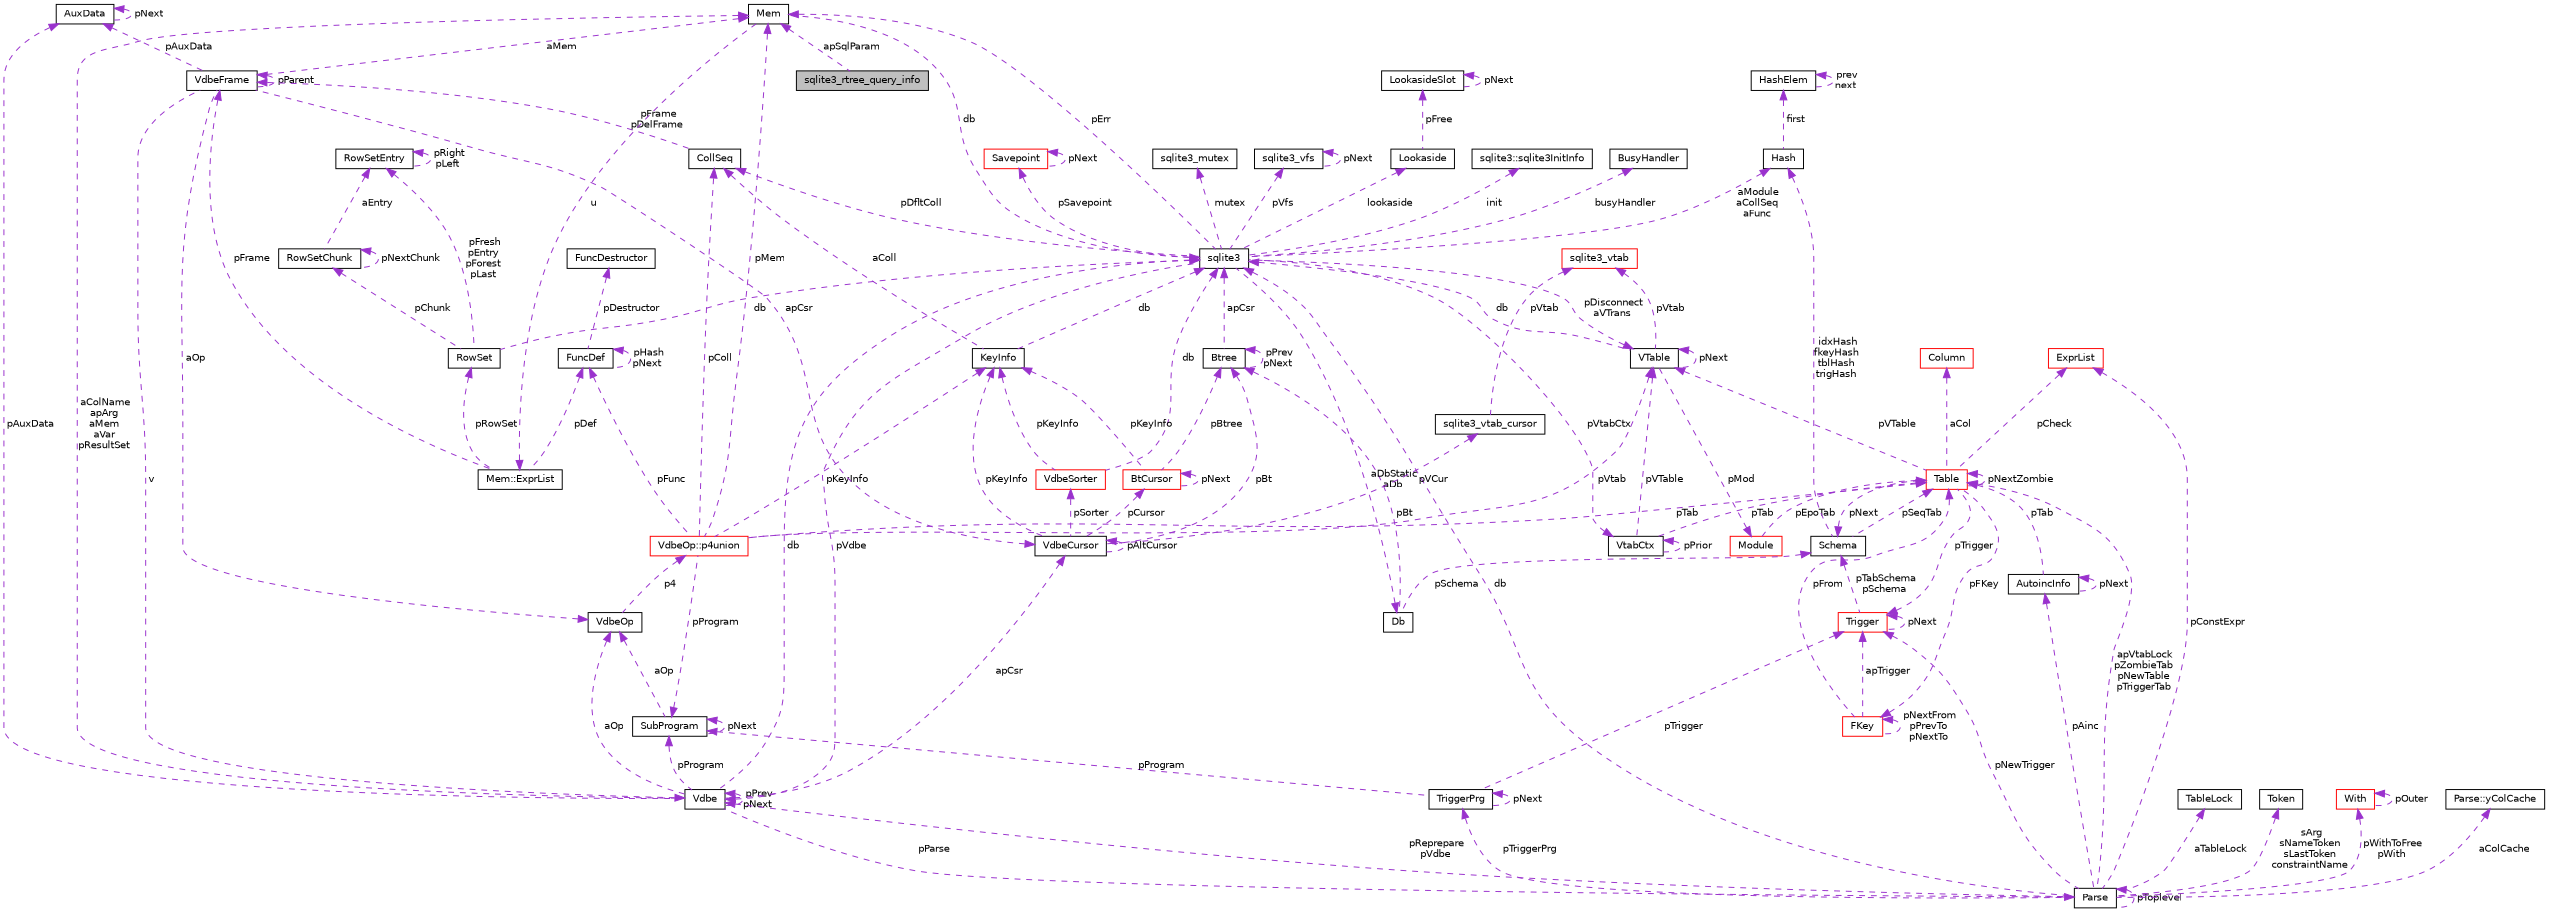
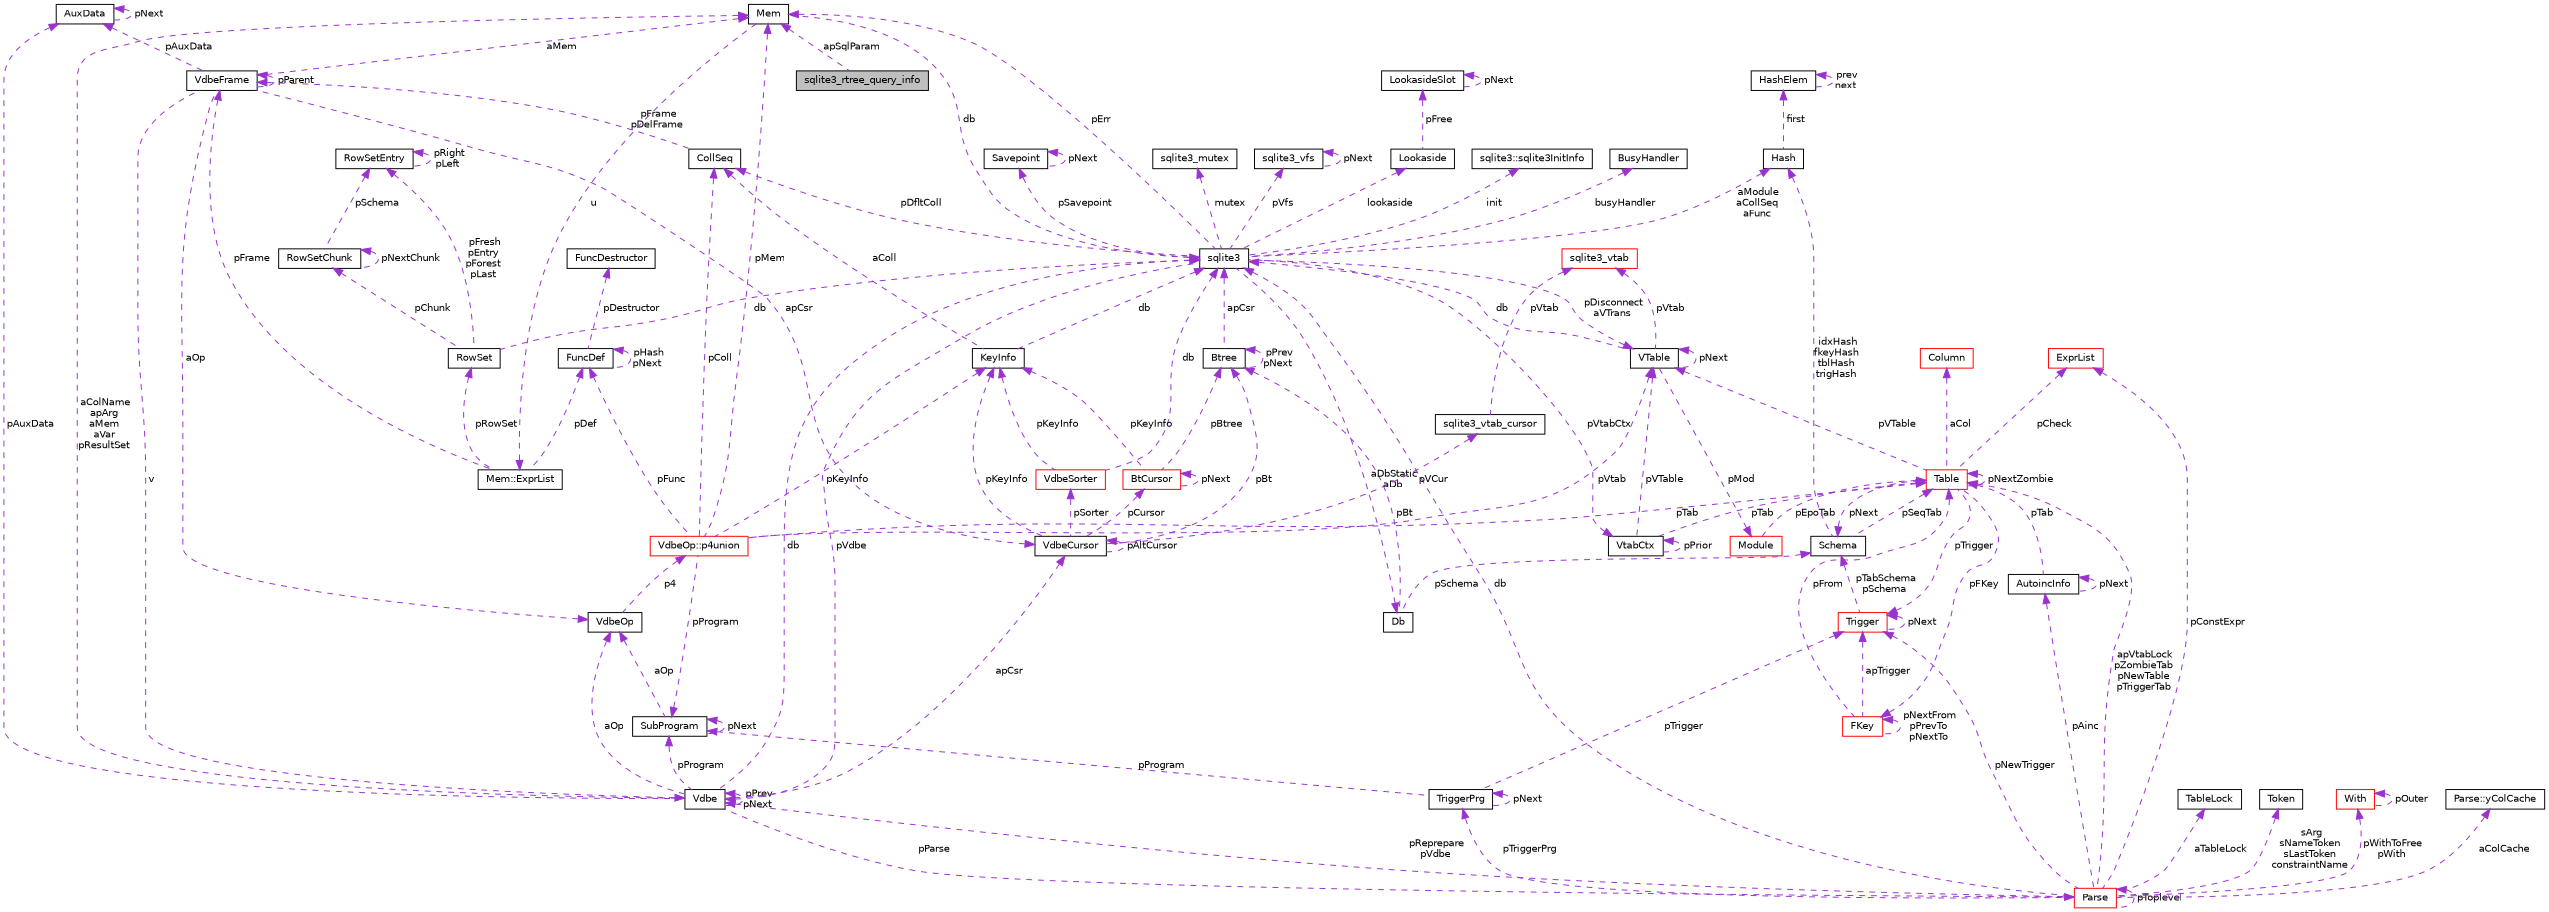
node "Savepoint": color red -> black
edge "RowSetChunk" -> "RowSetEntry": label " aEntry" -> " pSchema"
node "Parse": color black -> red
